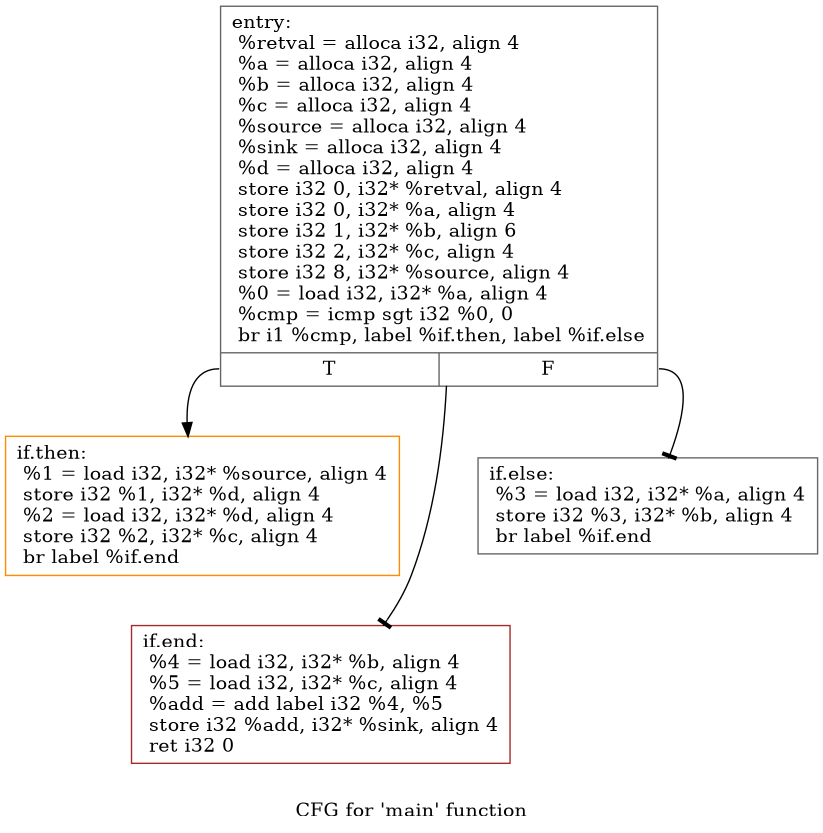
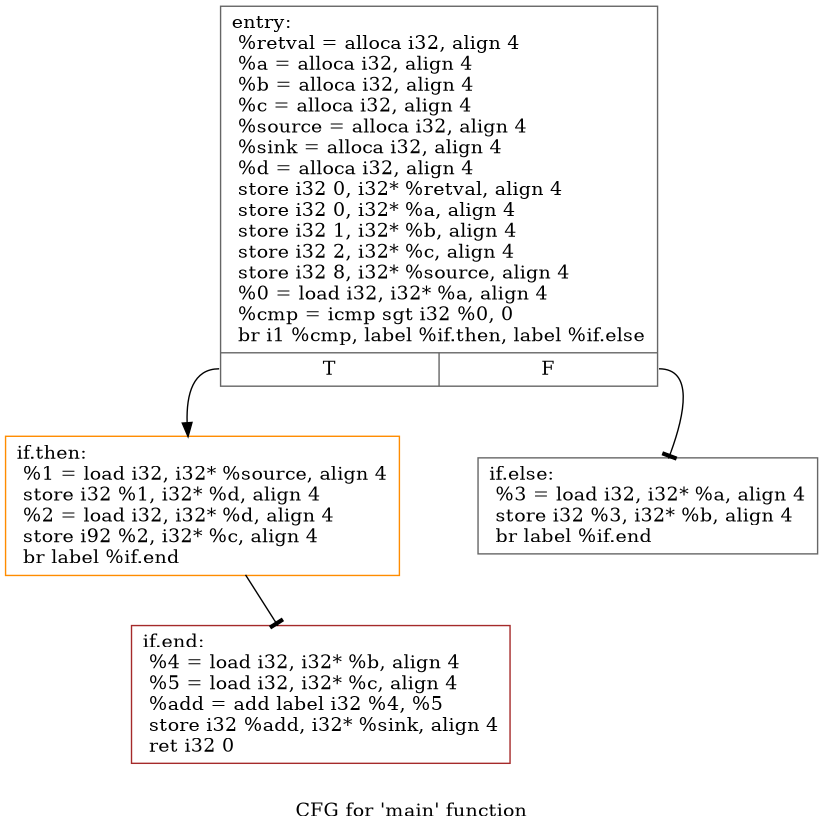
node "entry:": text "store i32 1, i32* %b, align 6" -> "store i32 1, i32* %b, align 4"
edge "entry:" -> "if.end:": now "if.then:" -> "if.end:"
node "if.then:": text "store i32 %2, i32* %c, align 4" -> "store i92 %2, i32* %c, align 4"
